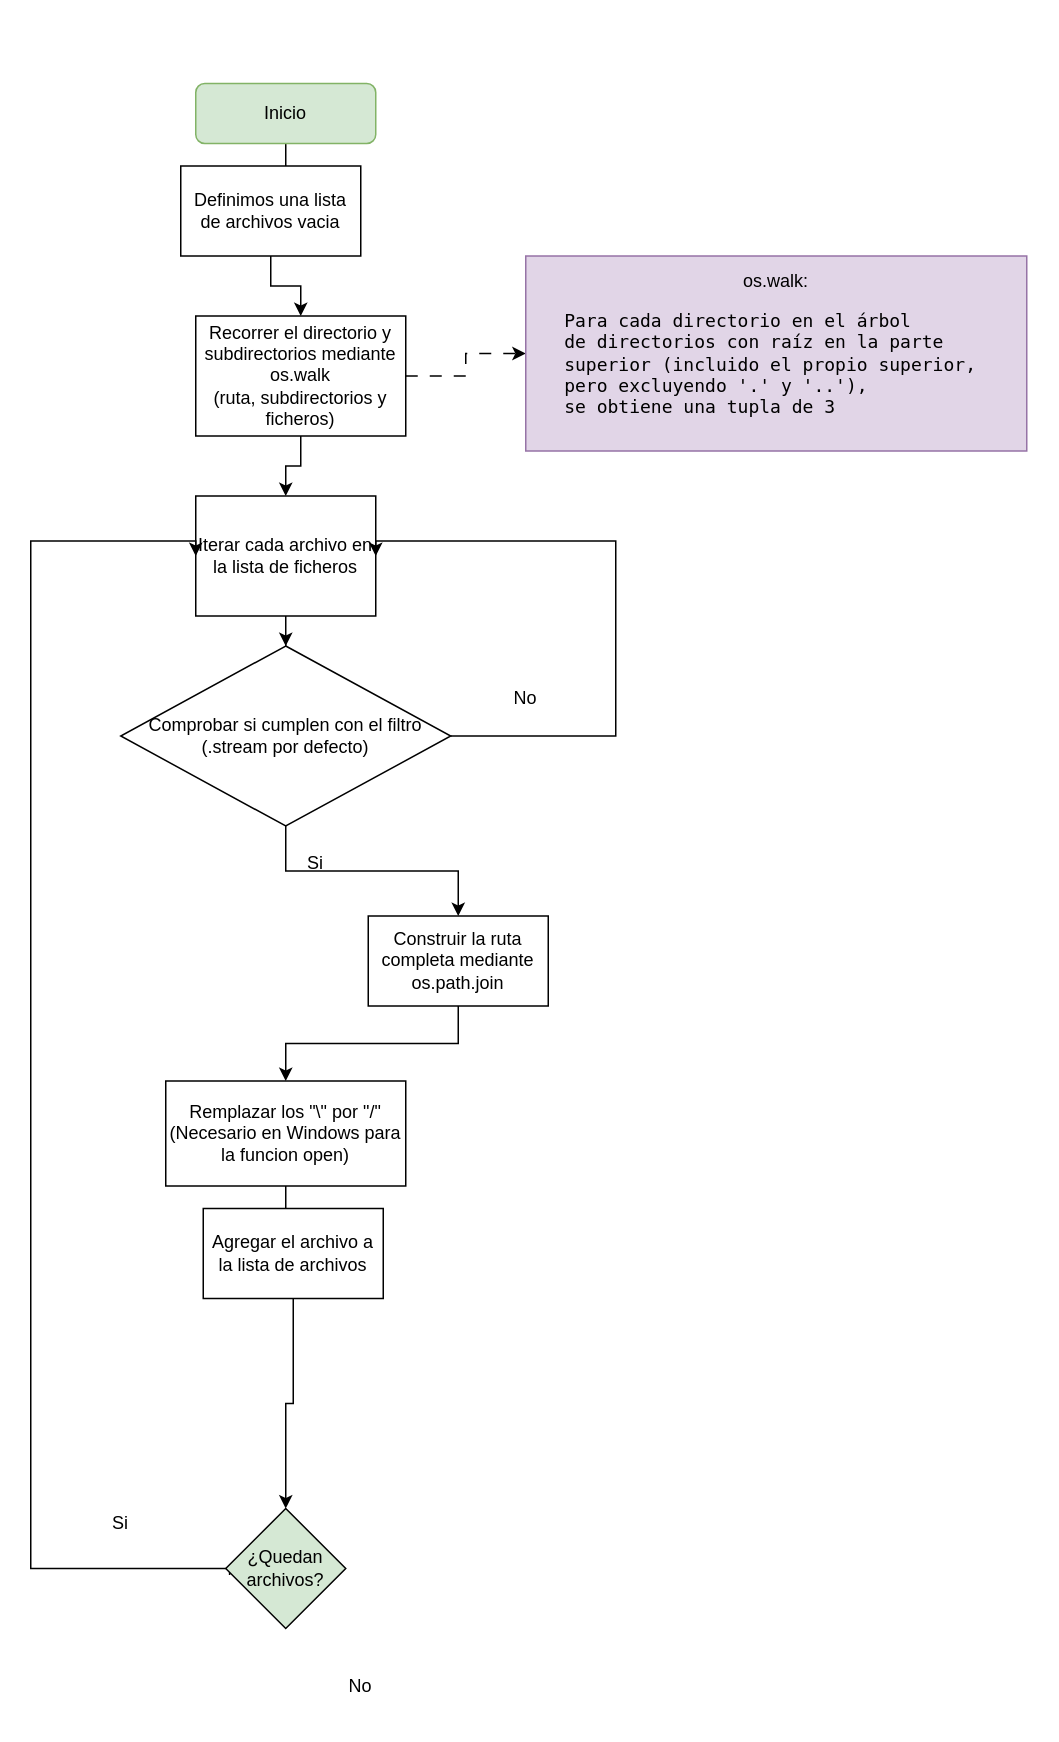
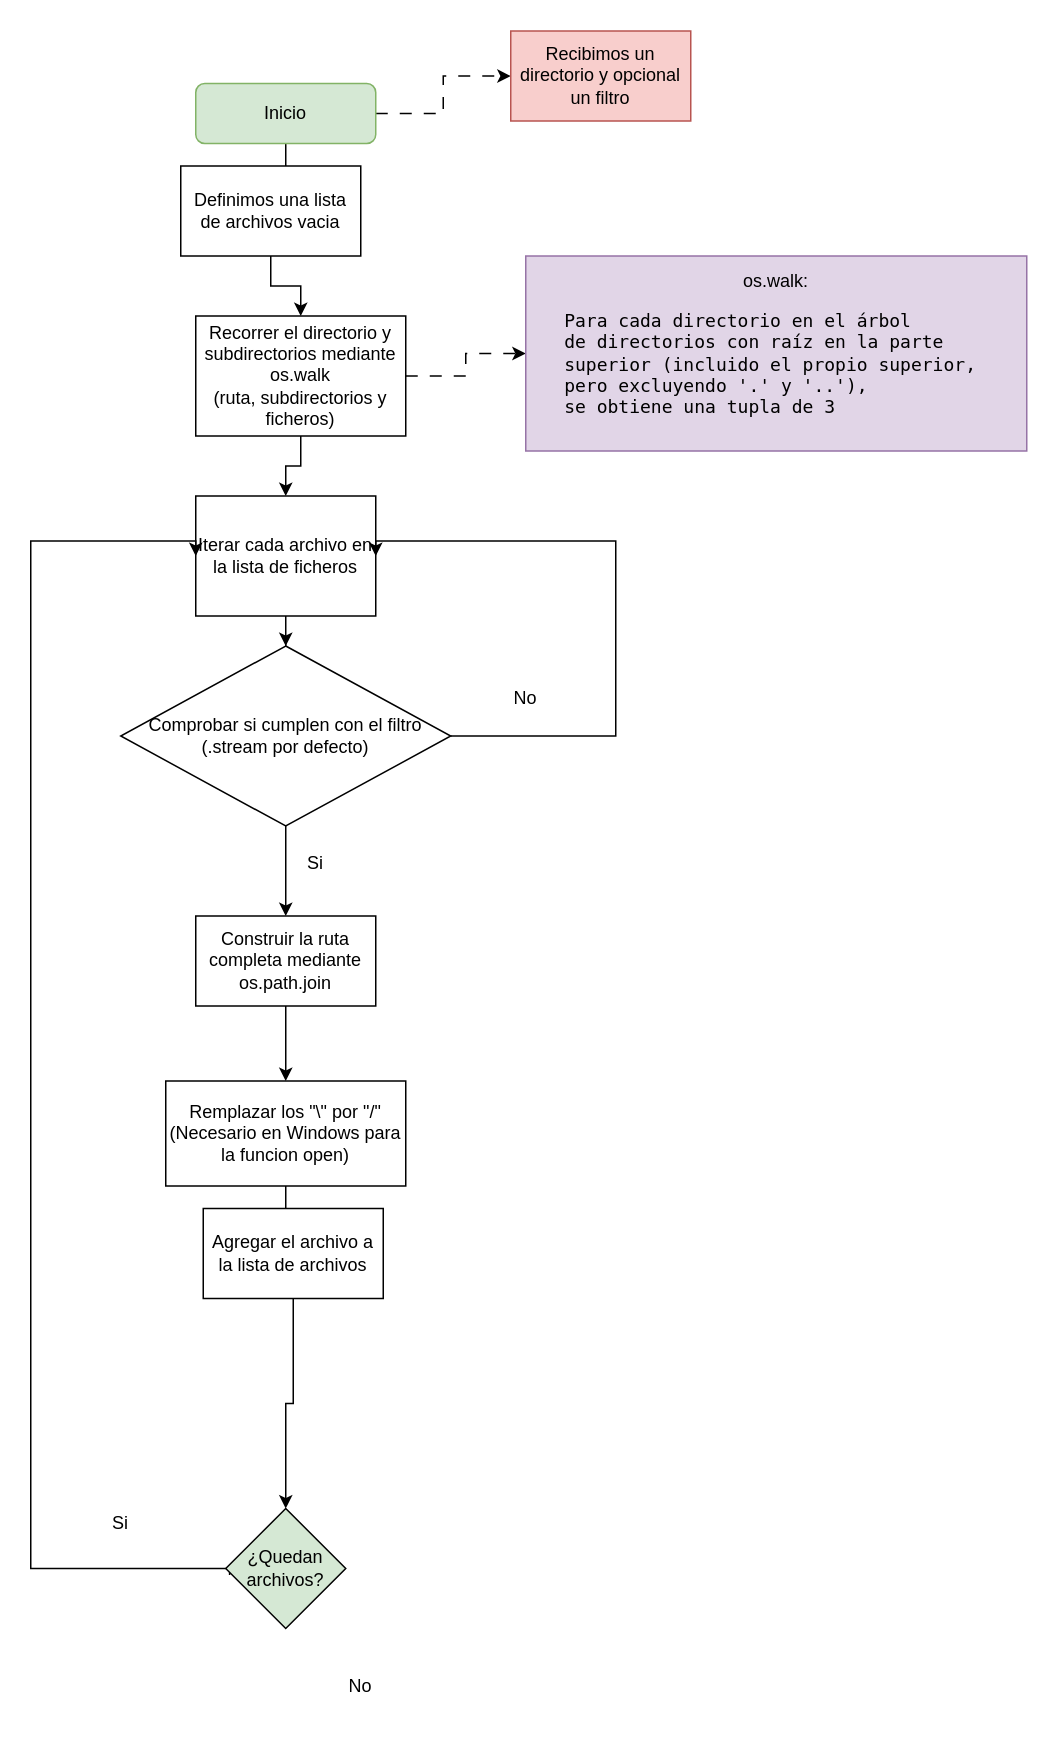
edge "Inicio" -> "Recibimos un directorio y opcional un filtro": added
node "Recibimos un directorio y opcional un filtro": added
node "Construir la ruta completa mediante os.path.join": moved (458, 961) -> (286, 961)
